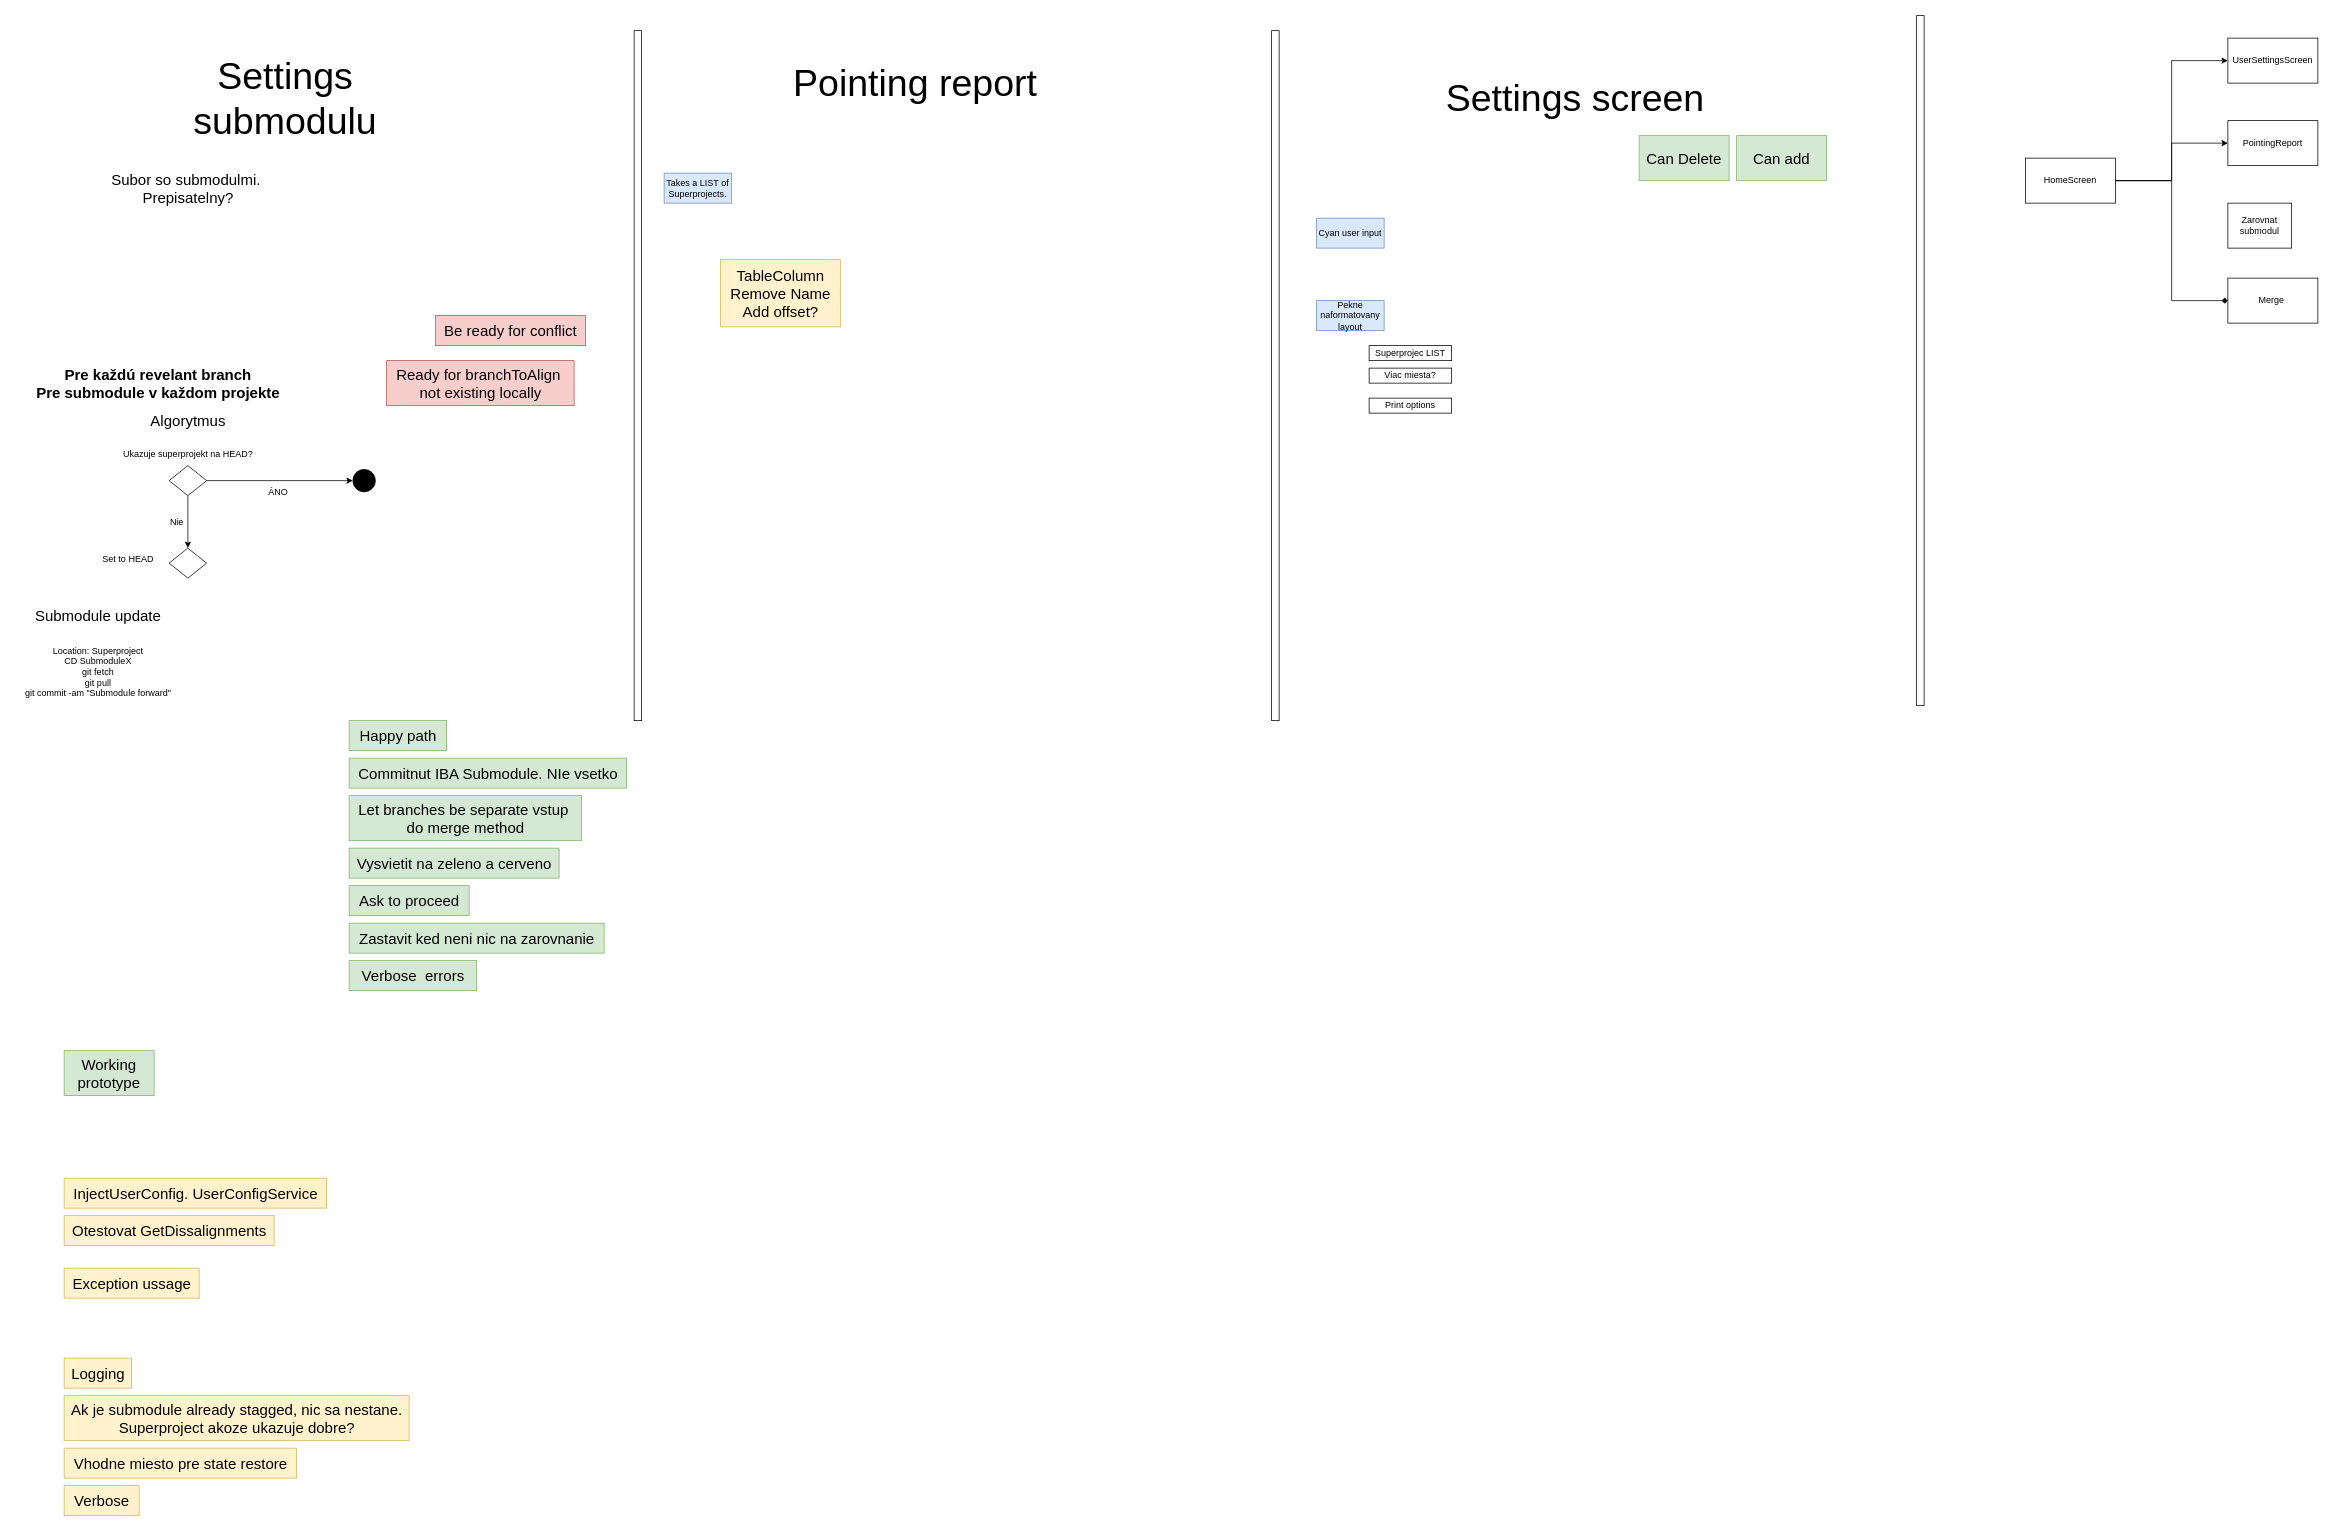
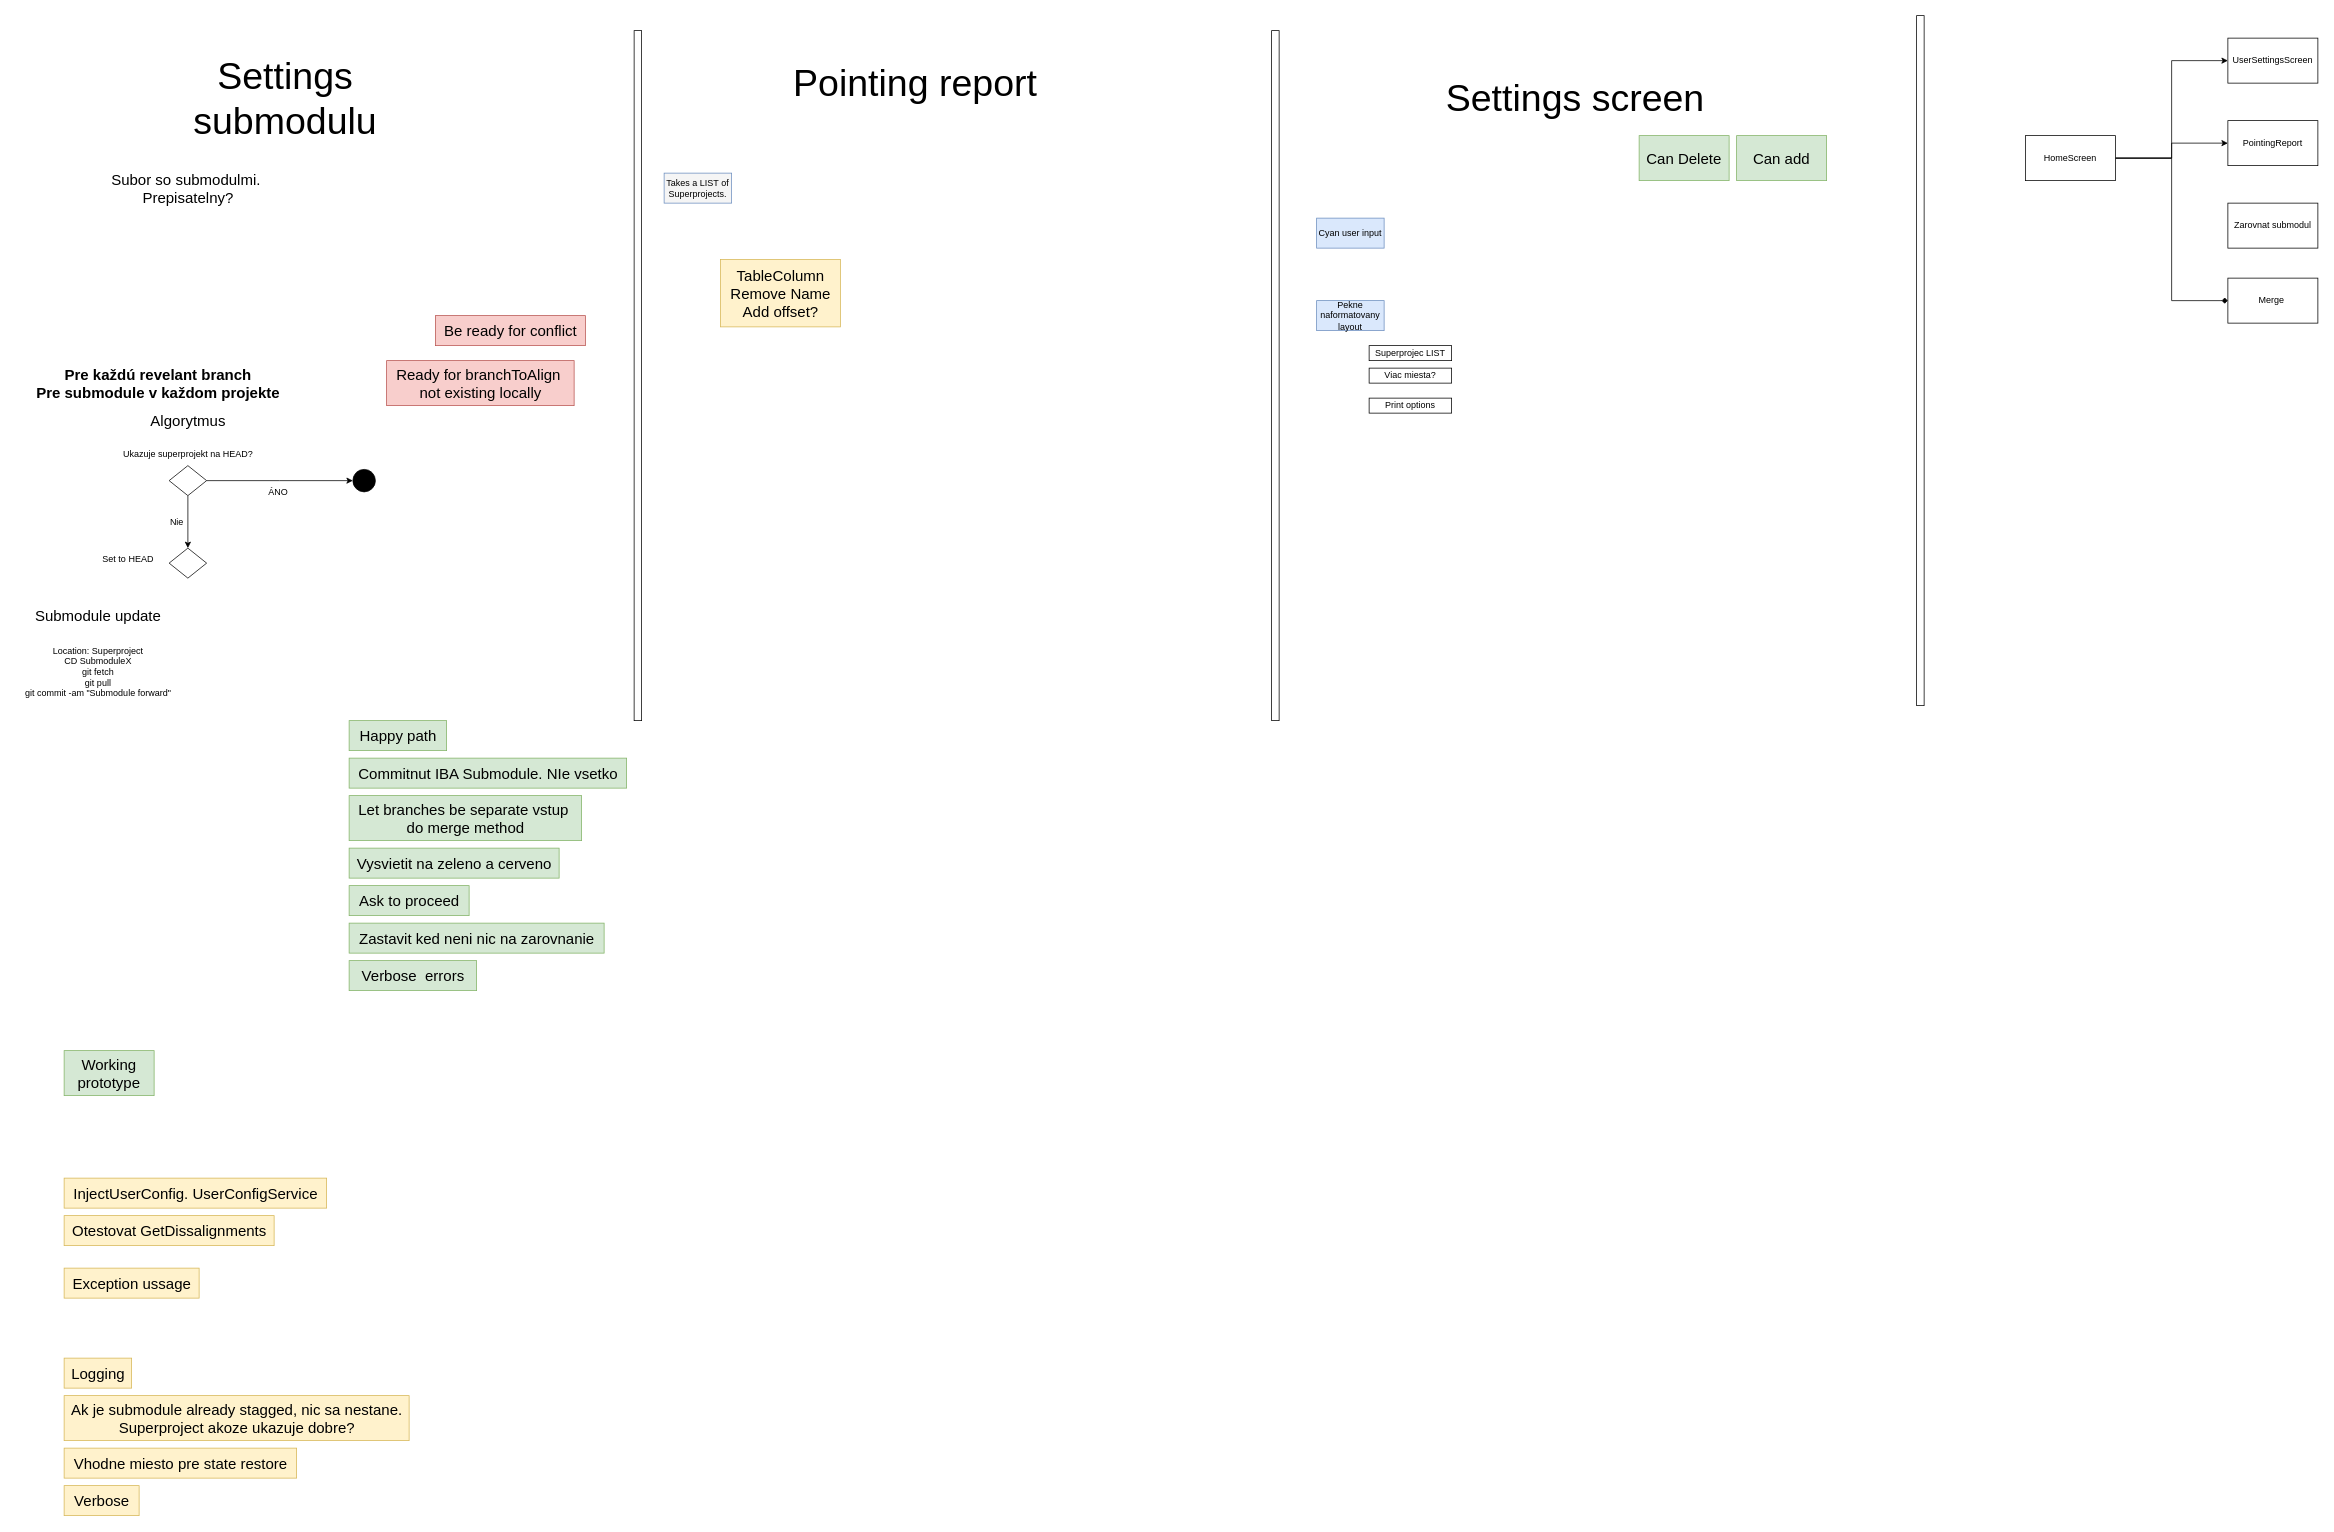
node "HomeScreen": moved (2070, 180) -> (2070, 158)
node "Takes a LIST of Superprojects.": fillcolor #dae8fc -> #f5f5f5
node "Zarovnat submodul": size 64x45 -> 90x45
